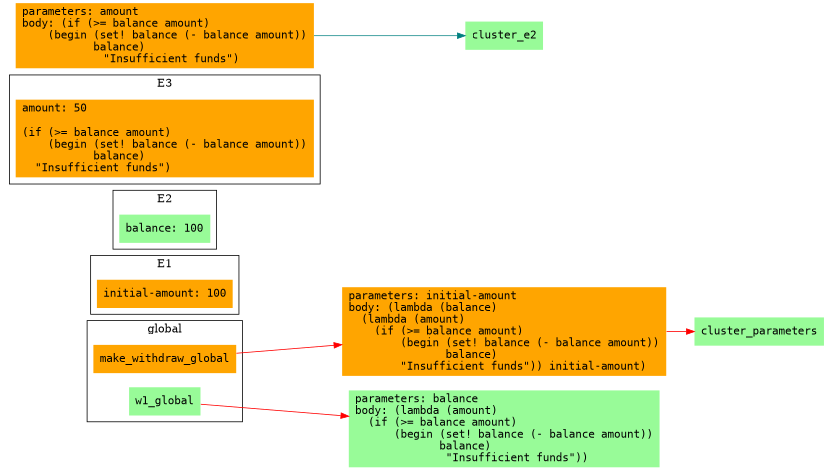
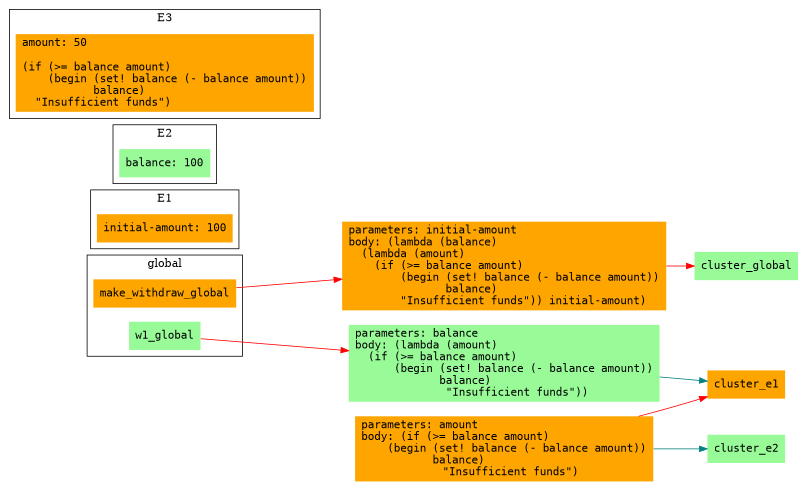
node "cluster_parameters": label "cluster_parameters" -> "cluster_global"
node "cluster_e1": added
